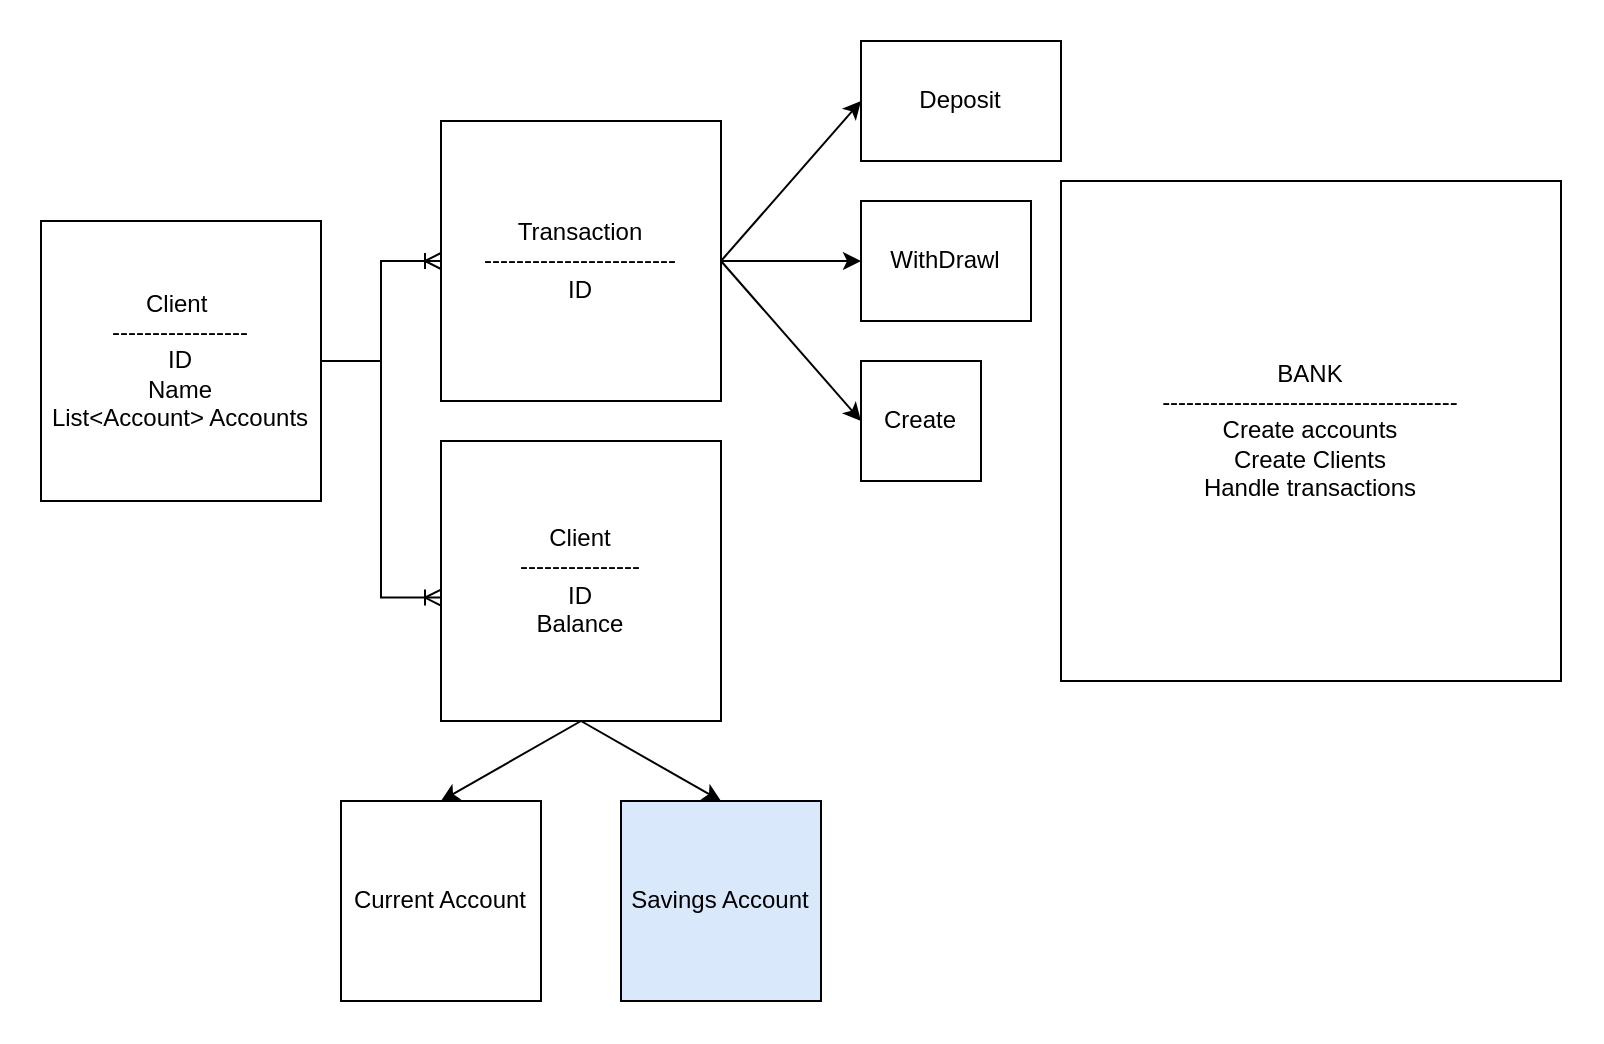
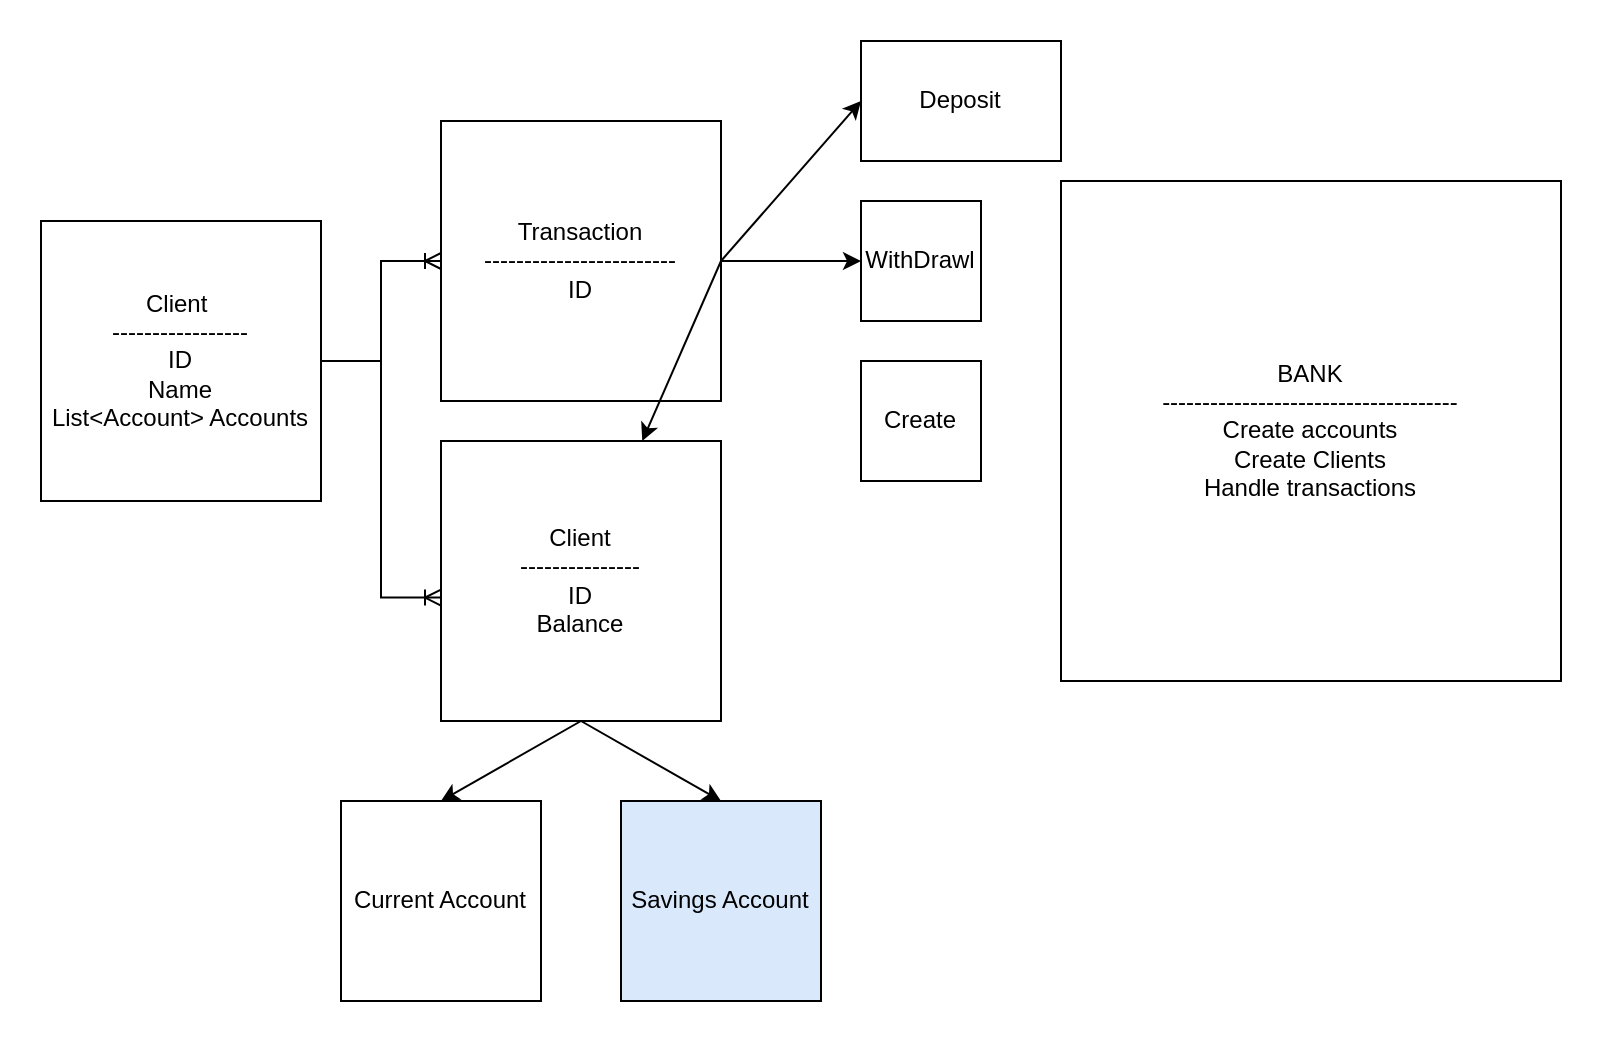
node "WithDrawl": size 170x120 -> 120x120
edge "Transaction ------------------------ ID" -> "Create": now "Transaction ------------------------ ID" -> "Client --------------- ID Balance"
